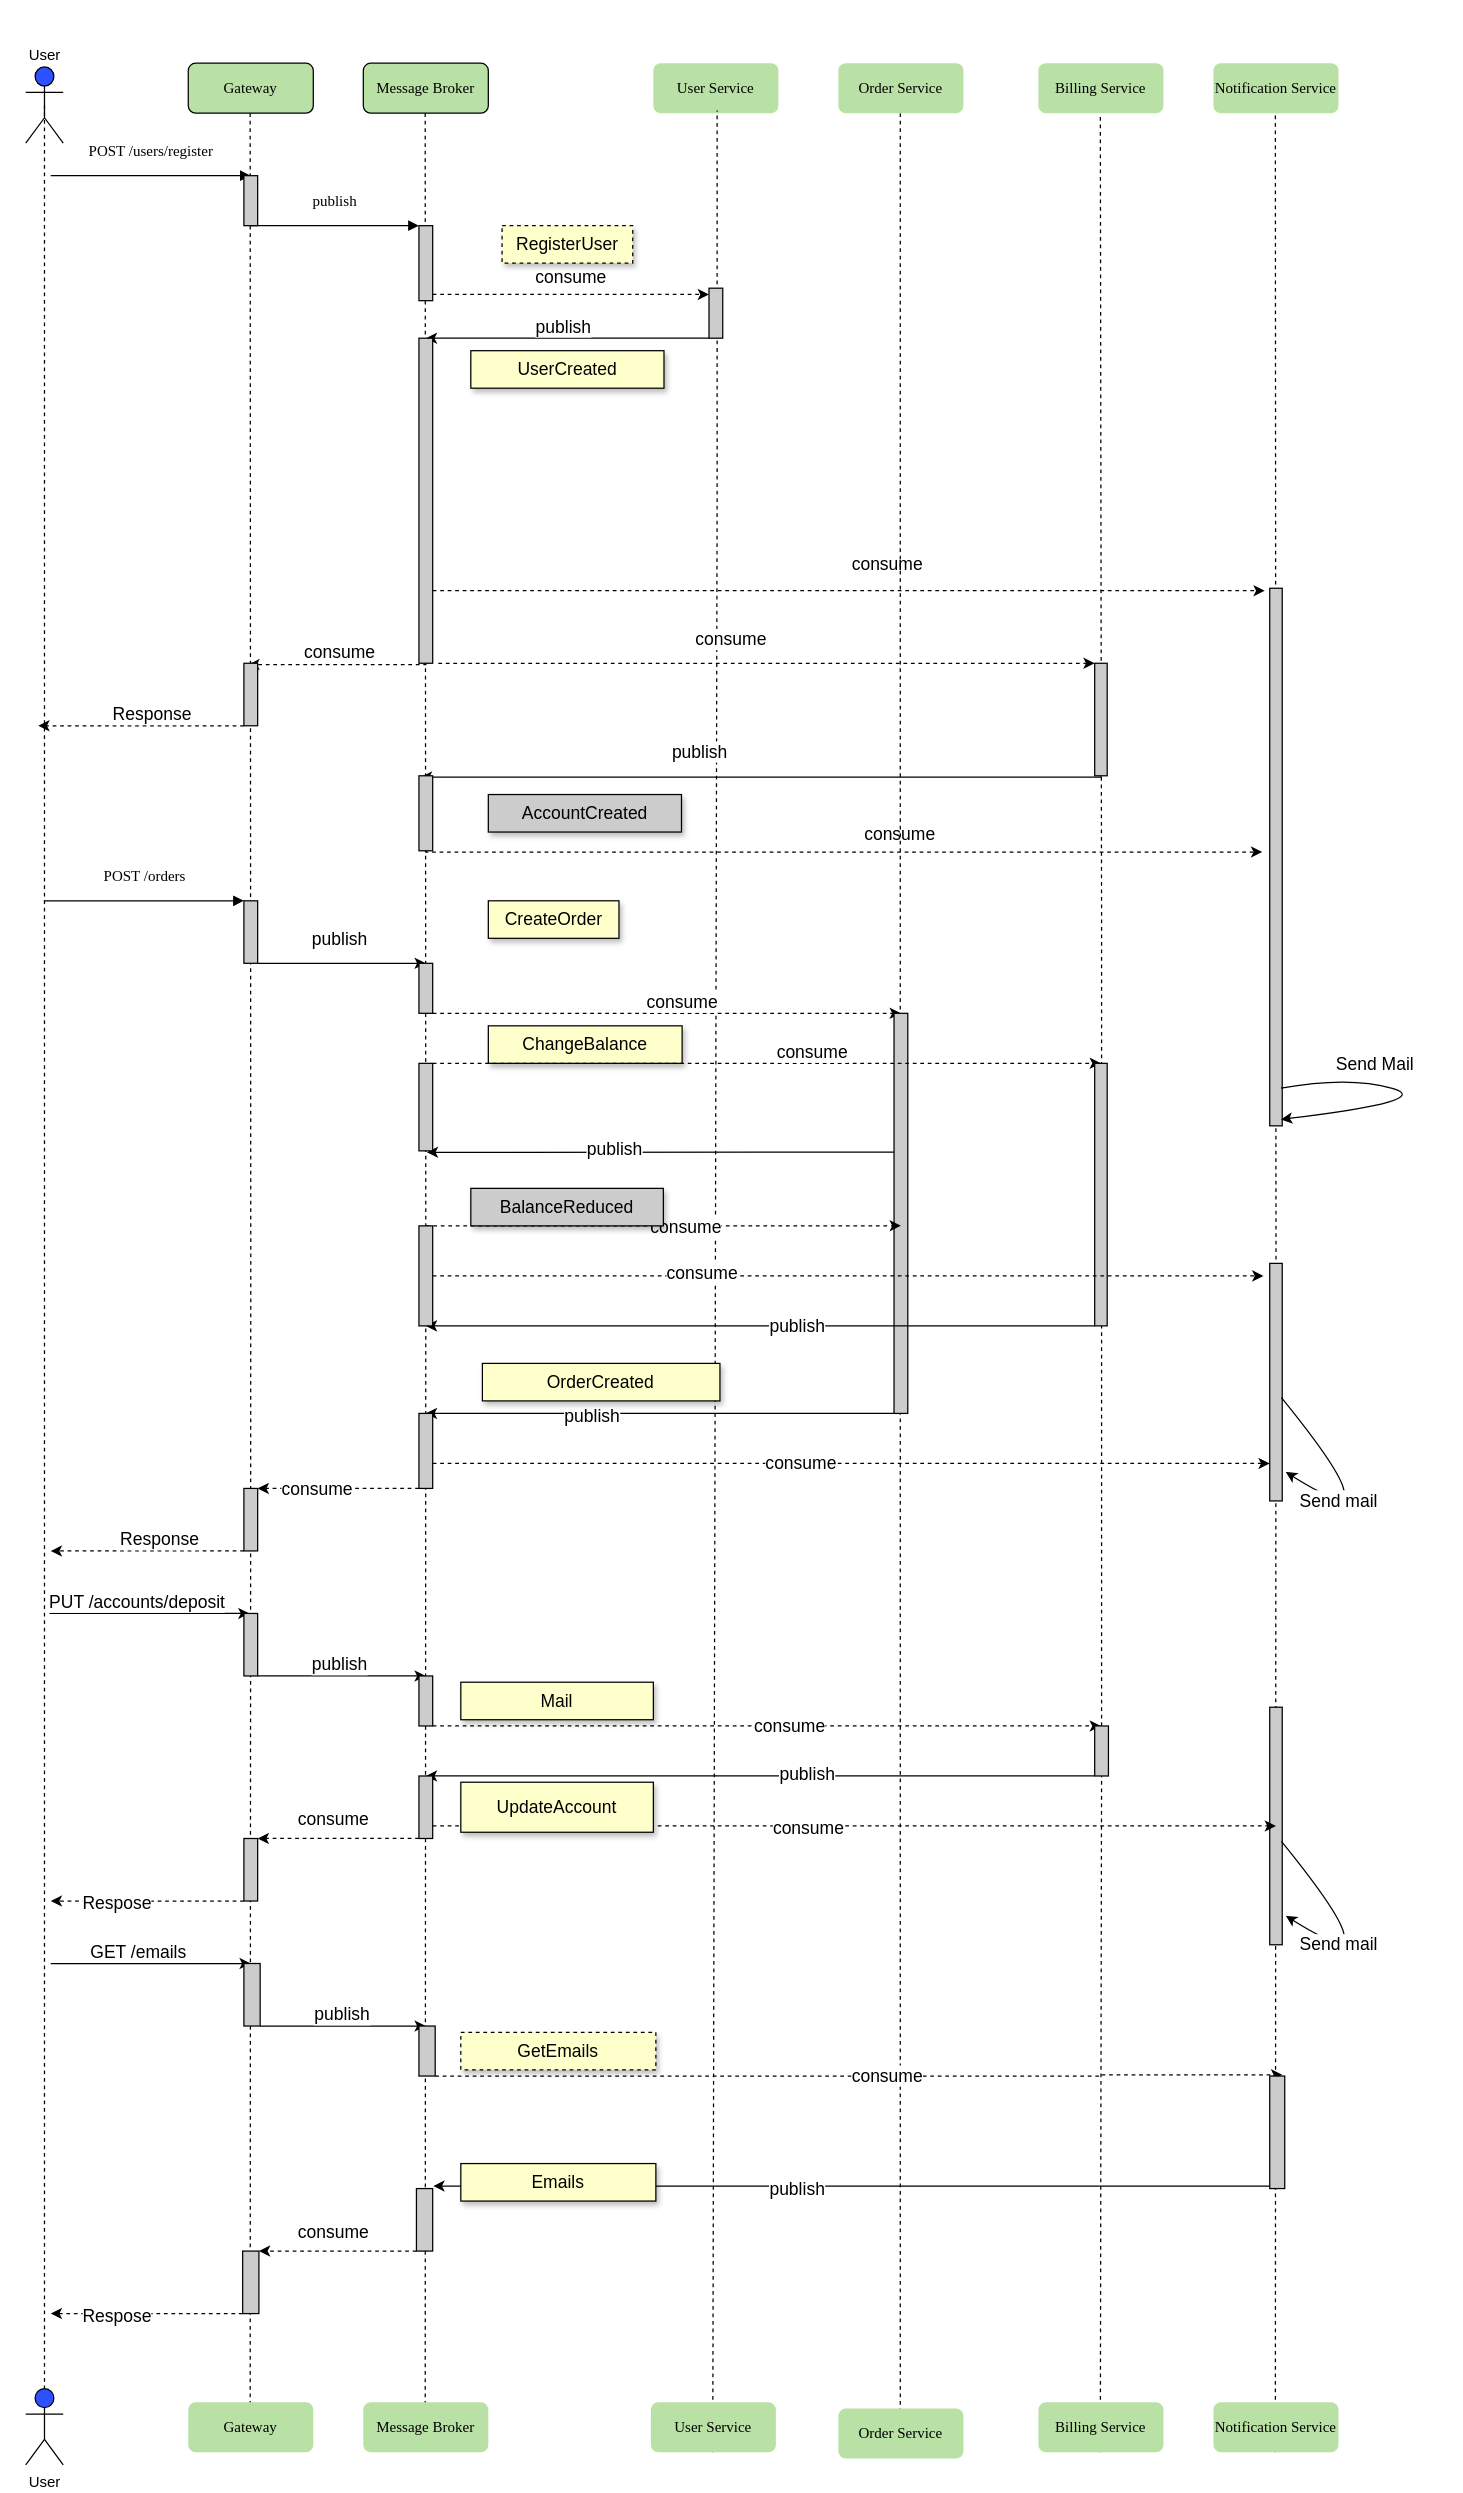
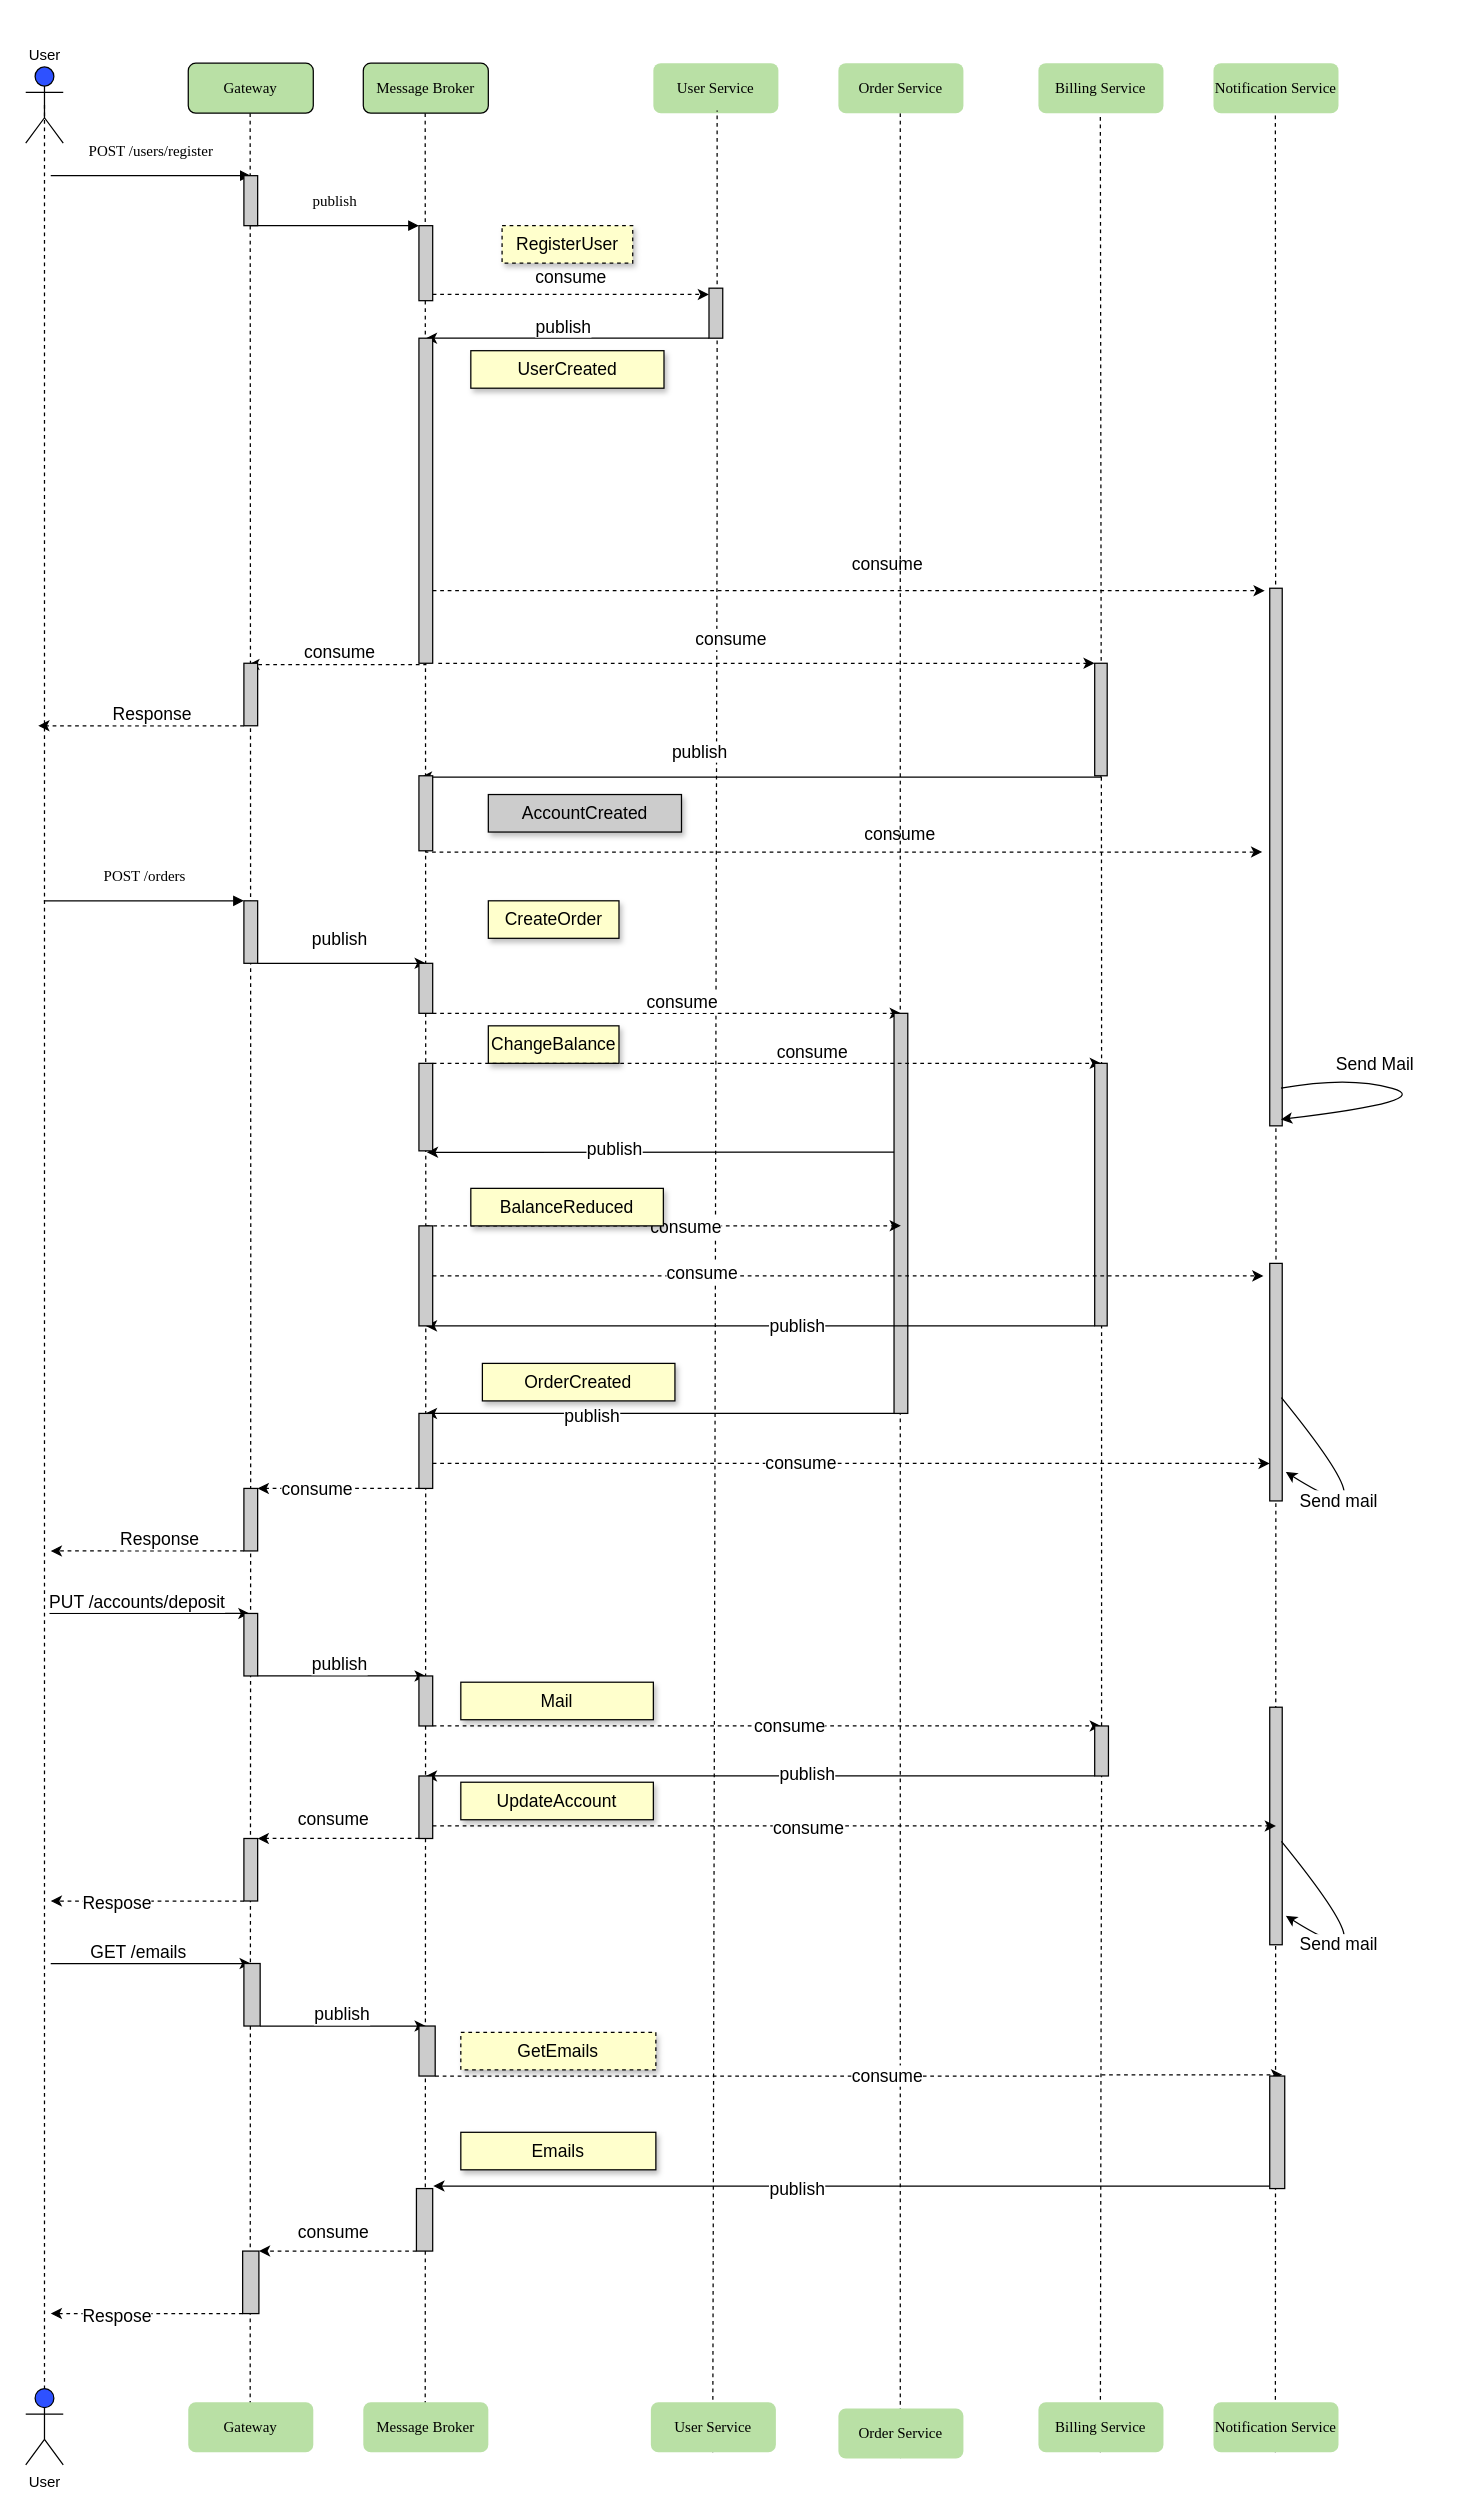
node "ChangeBalance": size 194x38 -> 131x38
node "BalanceReduced": fillcolor #cccccc -> #ffffcc
node "OrderCreated": size 238x38 -> 193x38
node "UpdateAccount": size 193x50 -> 193x38
node "Emails": moved (558, 2182) -> (558, 2151)
